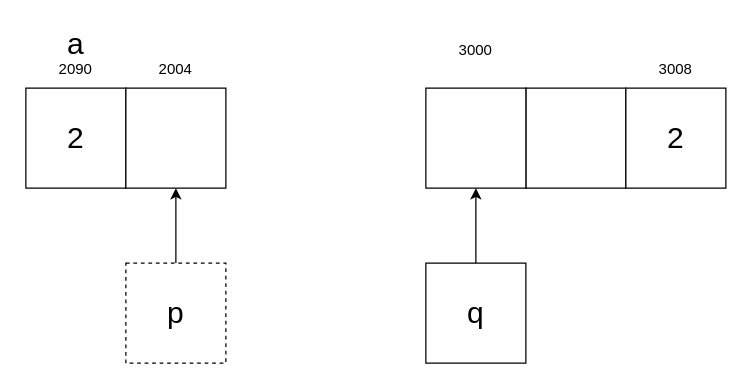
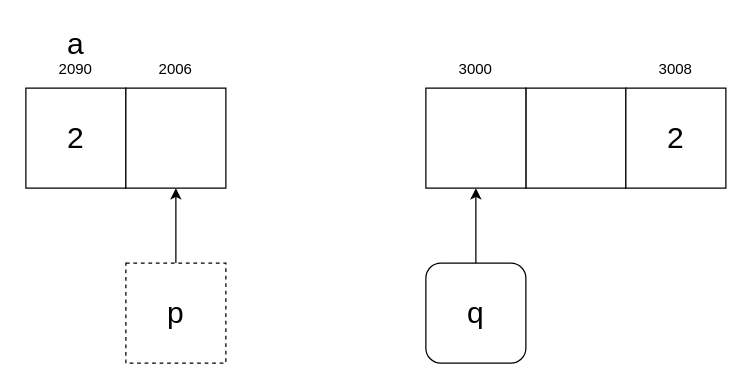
node "3000": moved (476, 51) -> (476, 69)
node "2004": label "2004" -> "2006"
node "q": shape rectangle -> rounded rectangle
